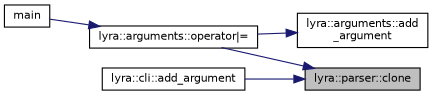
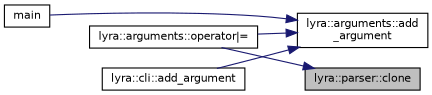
edge "main" -> "lyra::arguments::operator|=": now "main" -> "lyra::arguments::add _argument"
edge "lyra::cli::add_argument" -> "lyra::parser::clone": now "lyra::cli::add_argument" -> "lyra::arguments::add _argument"
